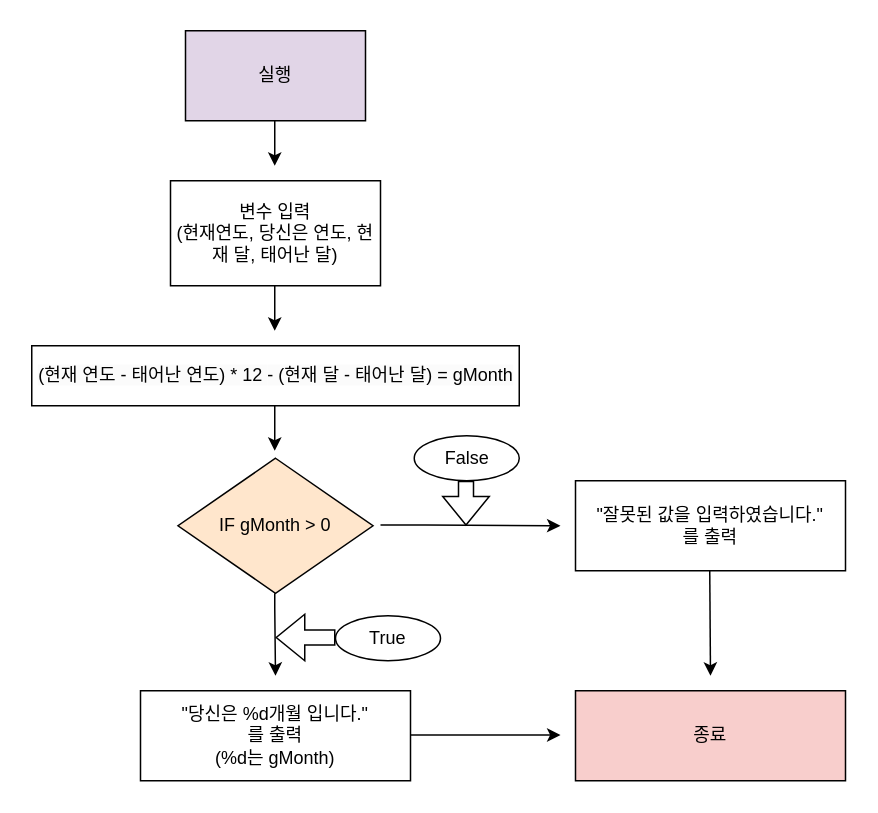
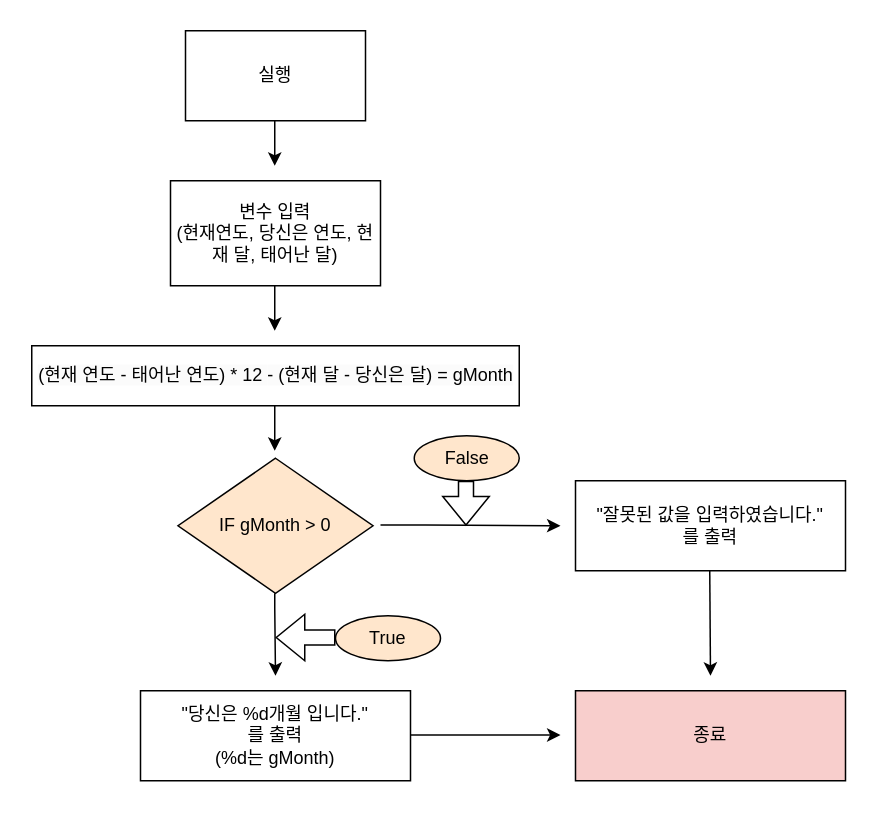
node "실행": fillcolor #e1d5e7 -> #ffffff
node "(현재 연도 - 태어난 연도) * 12 - (현재 달 - 태어난 달) = gMonth": label "(현재 연도 - 태어난 연도) * 12 - (현재 달 - 태어난 달) = gMonth" -> "(현재 연도 - 태어난 연도) * 12 - (현재 달 - 당신은 달) = gMonth"
node "False": fillcolor #ffffff -> #ffe6cc
node "True": fillcolor #ffffff -> #ffe6cc
